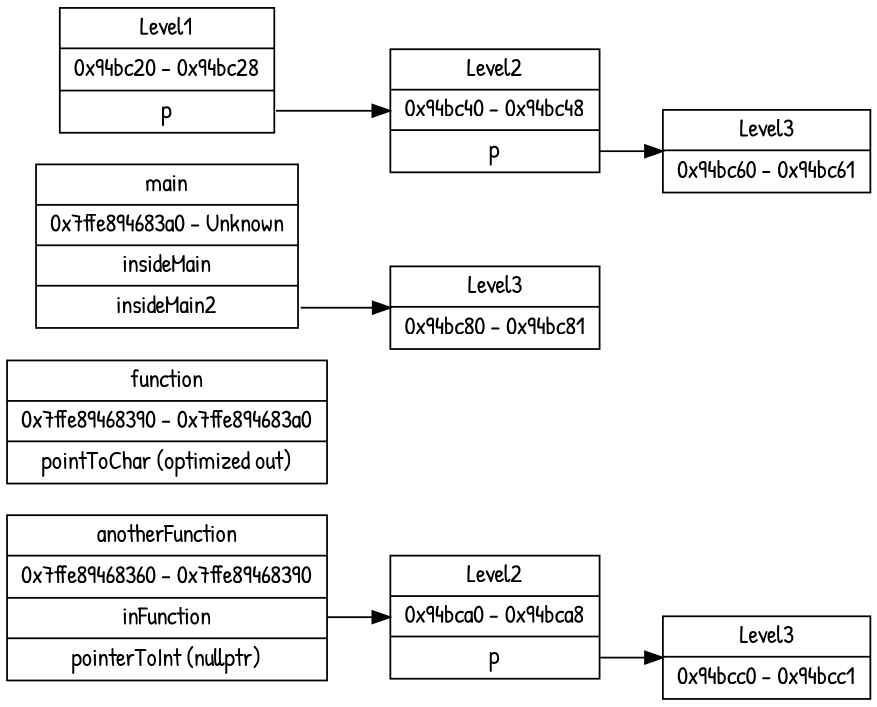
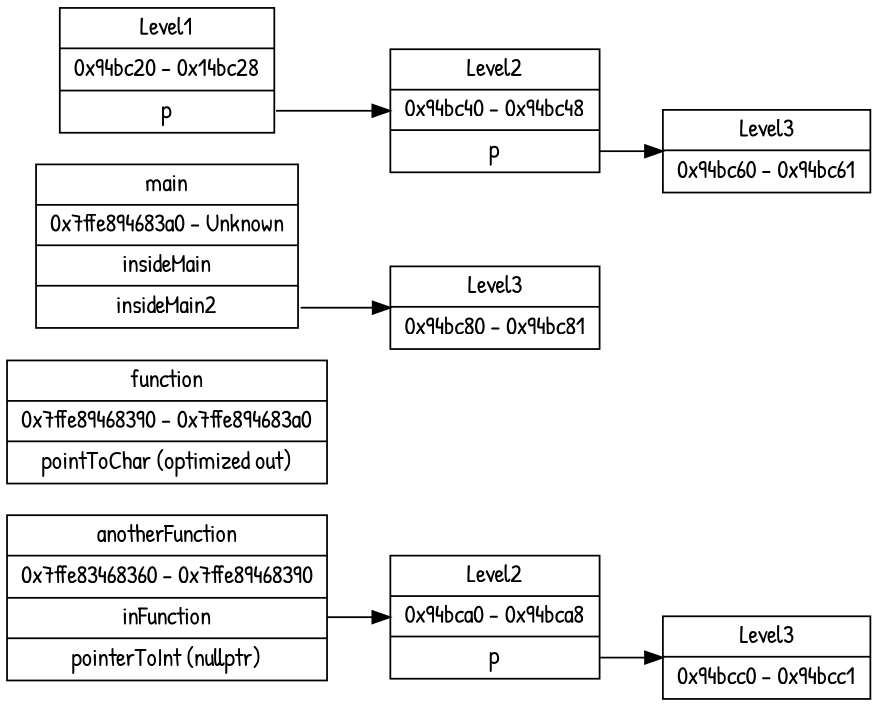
node "Level1": text "0x94bc20 - 0x94bc28" -> "0x94bc20 - 0x14bc28"
node "anotherFunction": text "0x7ffe89468360 - 0x7ffe89468390" -> "0x7ffe83468360 - 0x7ffe89468390"
